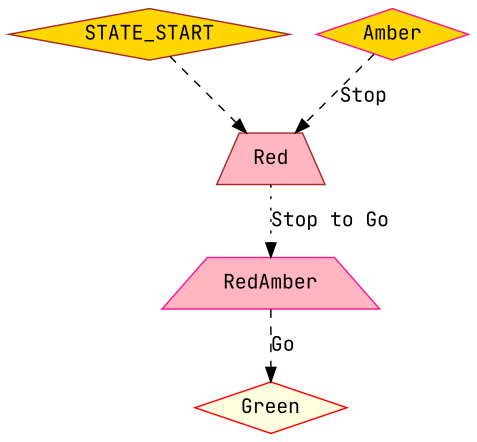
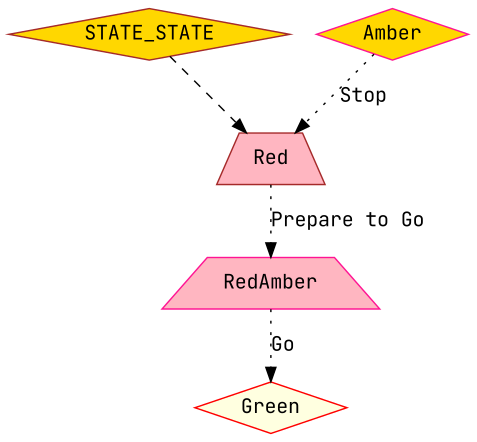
node "STATE_START": label "STATE_START" -> "STATE_STATE"
edge "Amber" -> "Red": style dashed -> dotted
edge "Red" -> "RedAmber": label "Stop to Go" -> "Prepare to Go"
edge "RedAmber" -> "Green": style dashed -> dotted
